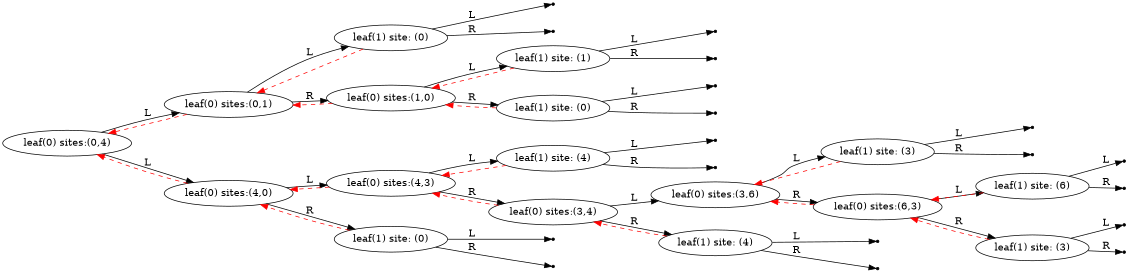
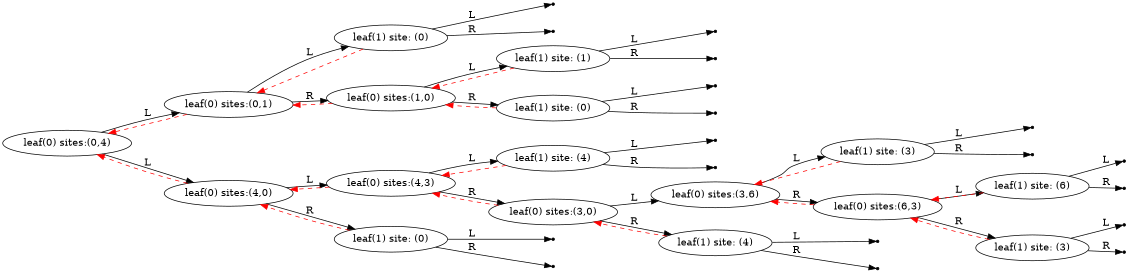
node "leaf(0) sites:(3,4)": label "leaf(0) sites:(3,4)" -> "leaf(0) sites:(3,0)"
